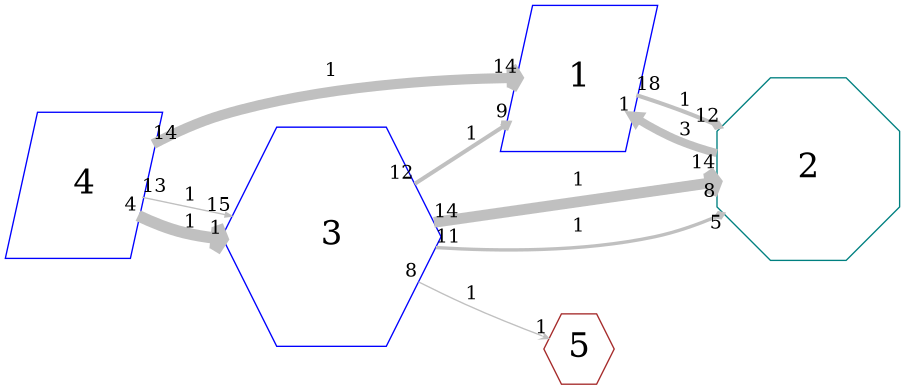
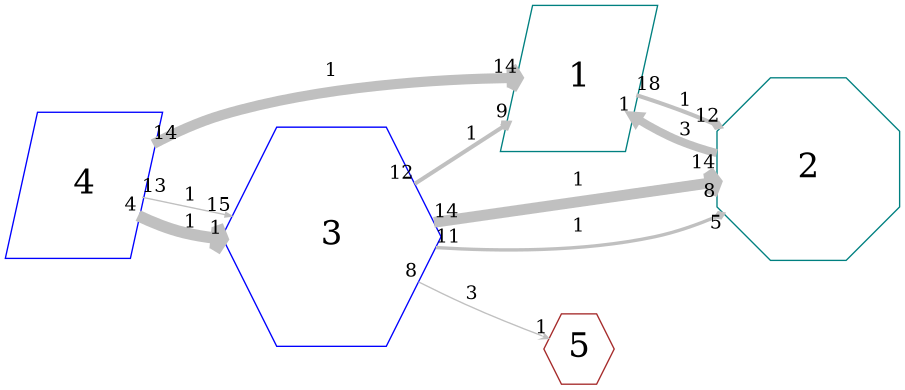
node "1": color blue -> teal
edge "3" -> "5": label "1" -> "3"
